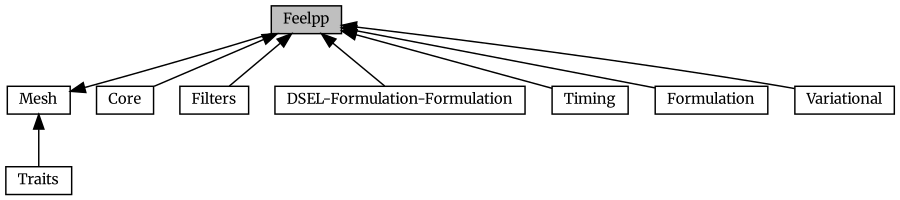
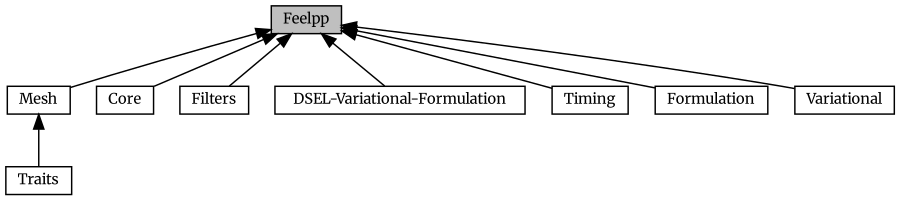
edge "Feelpp" -> "Mesh": reversed
node "DSEL-Formulation-Formulation": label "DSEL-Formulation-Formulation" -> "DSEL-Variational-Formulation"
